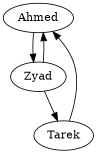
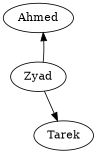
edge "Ahmed" -> "Zyad": removed
edge "Tarek" -> "Ahmed": removed
